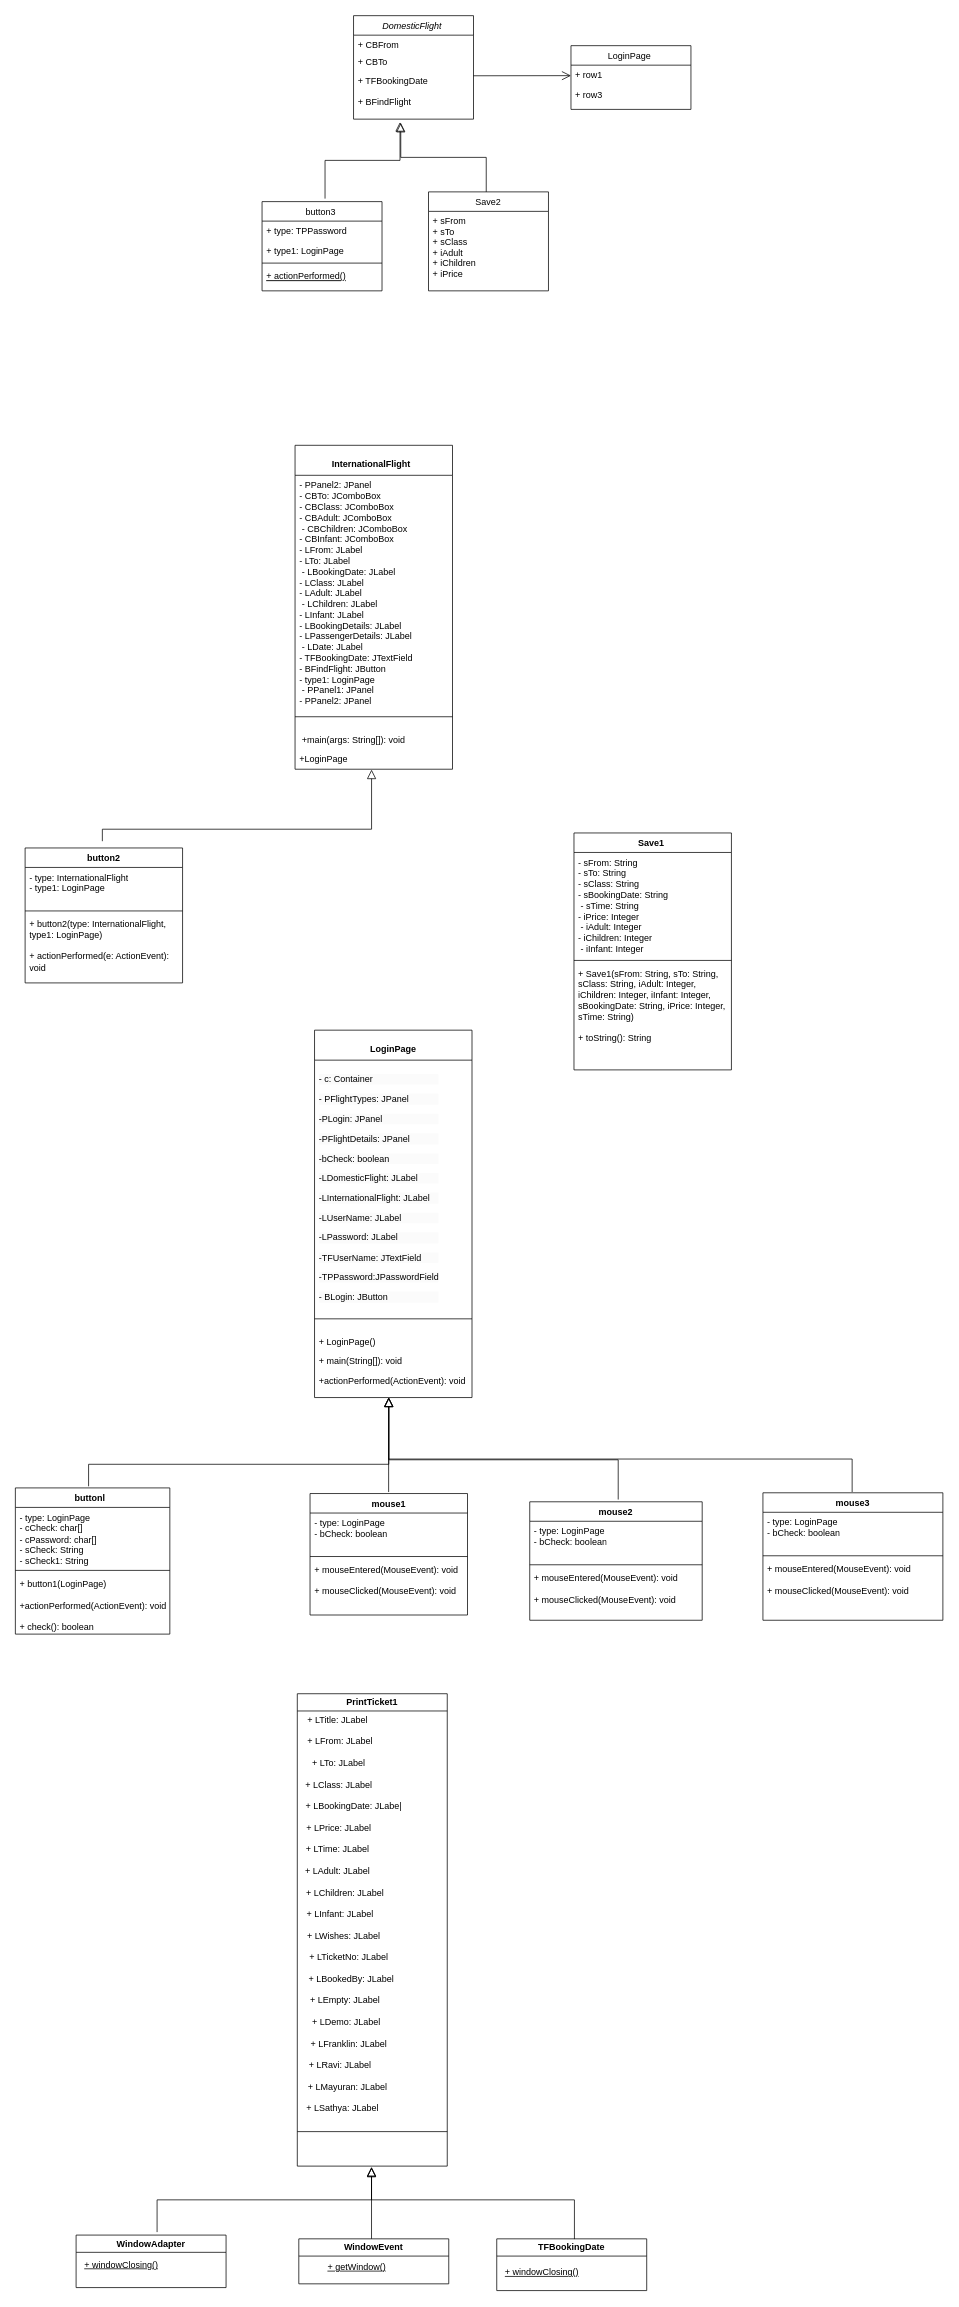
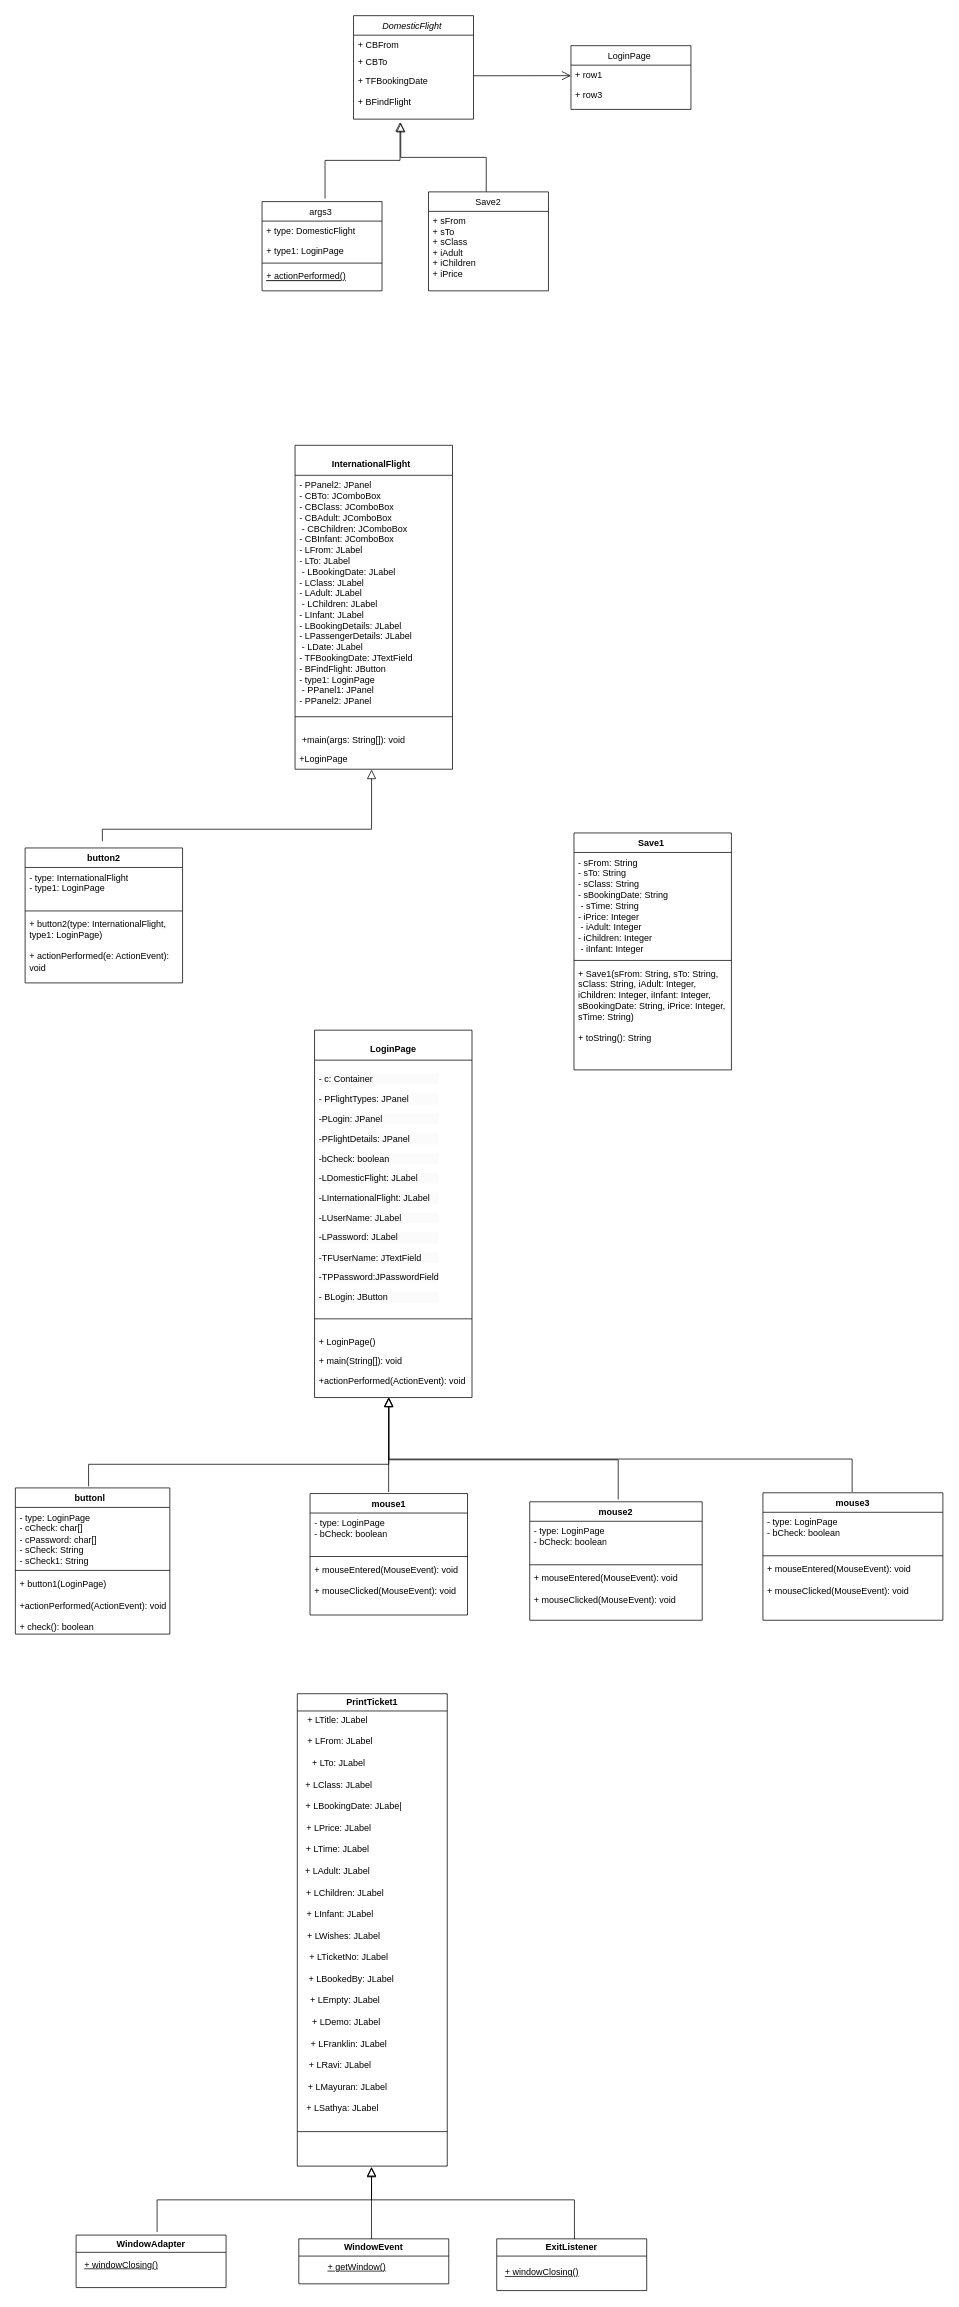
node "button3": label "button3" -> "args3"
node "+ type: TPPassword": label "+ type: TPPassword" -> "+ type: DomesticFlight"
node "TFBookingDate": label "TFBookingDate" -> "ExitListener"
